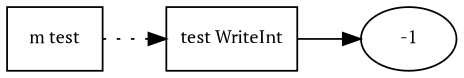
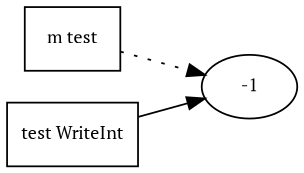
edge "m test" -> "test WriteInt": now "m test" -> "-1"
